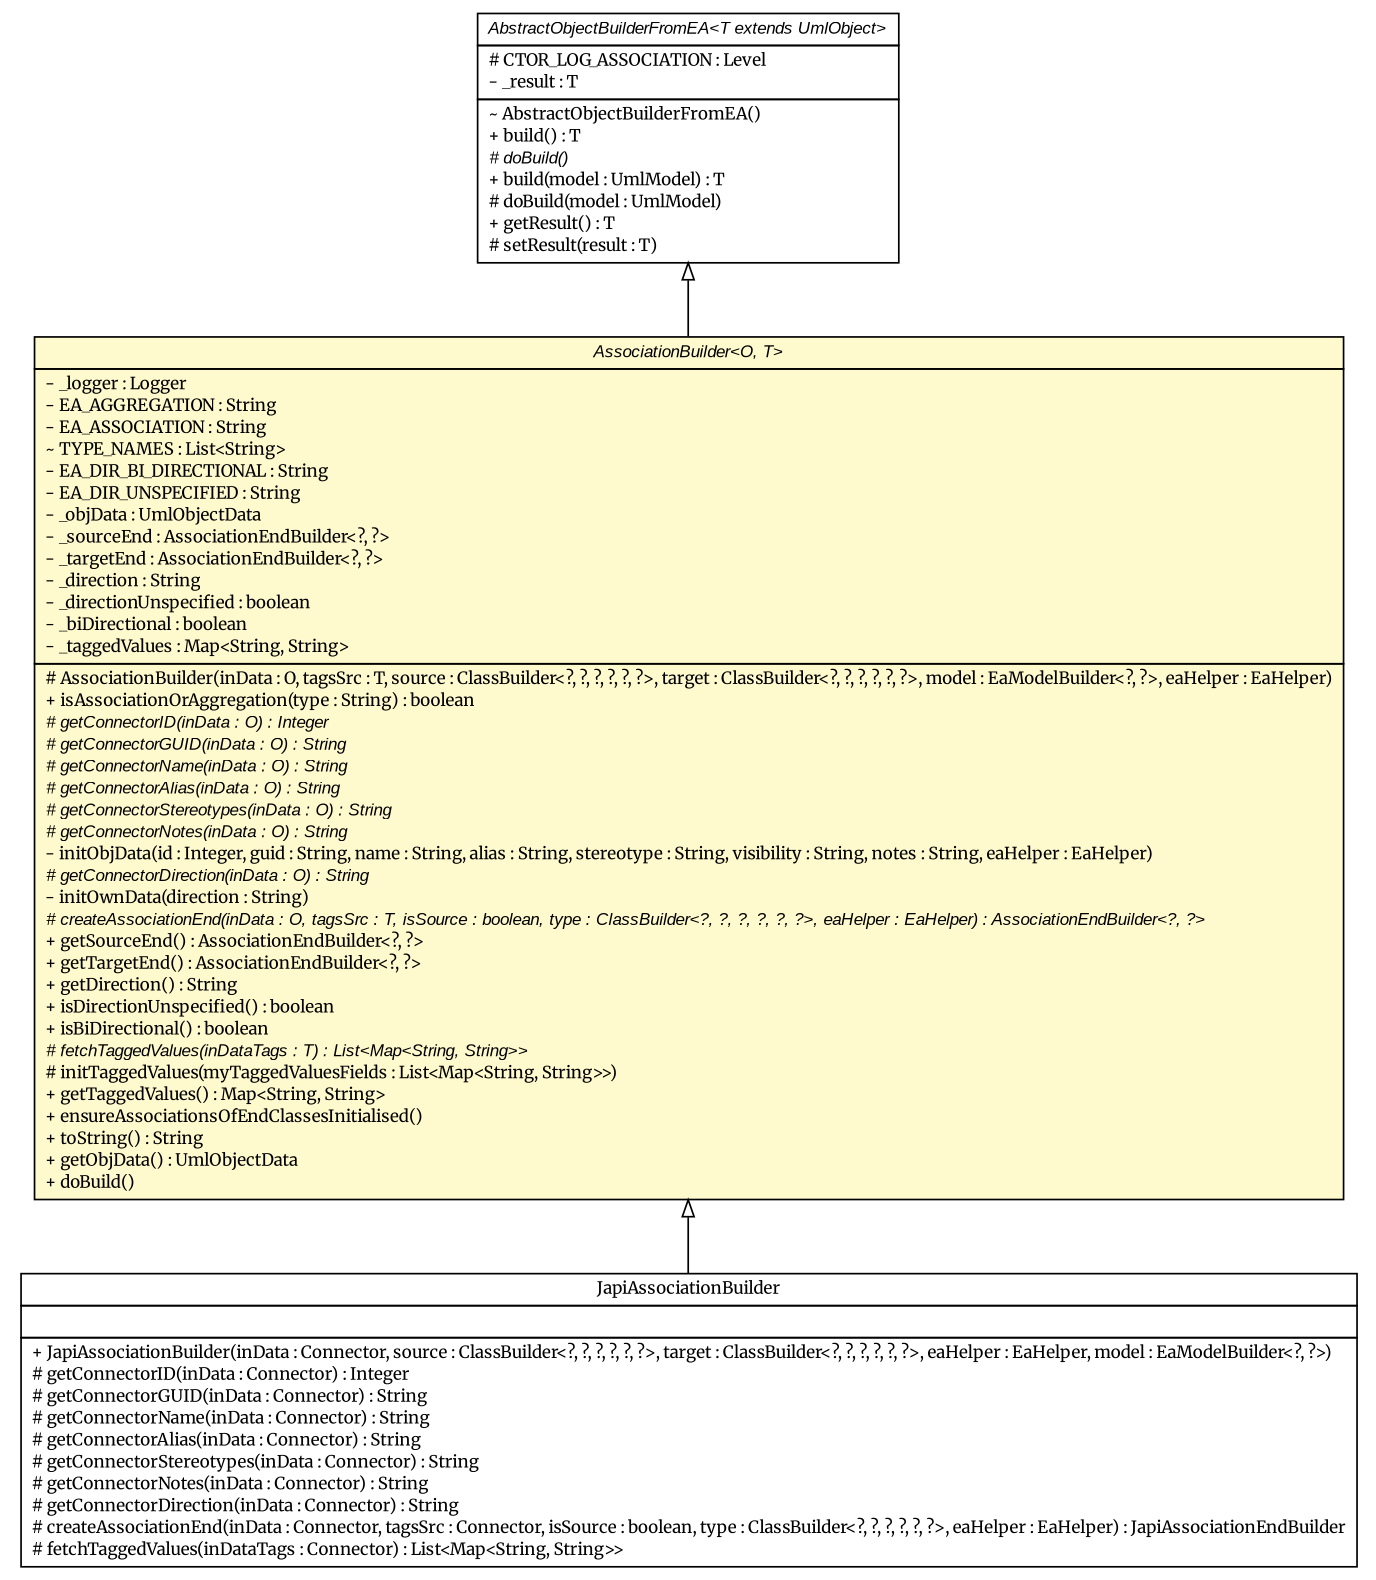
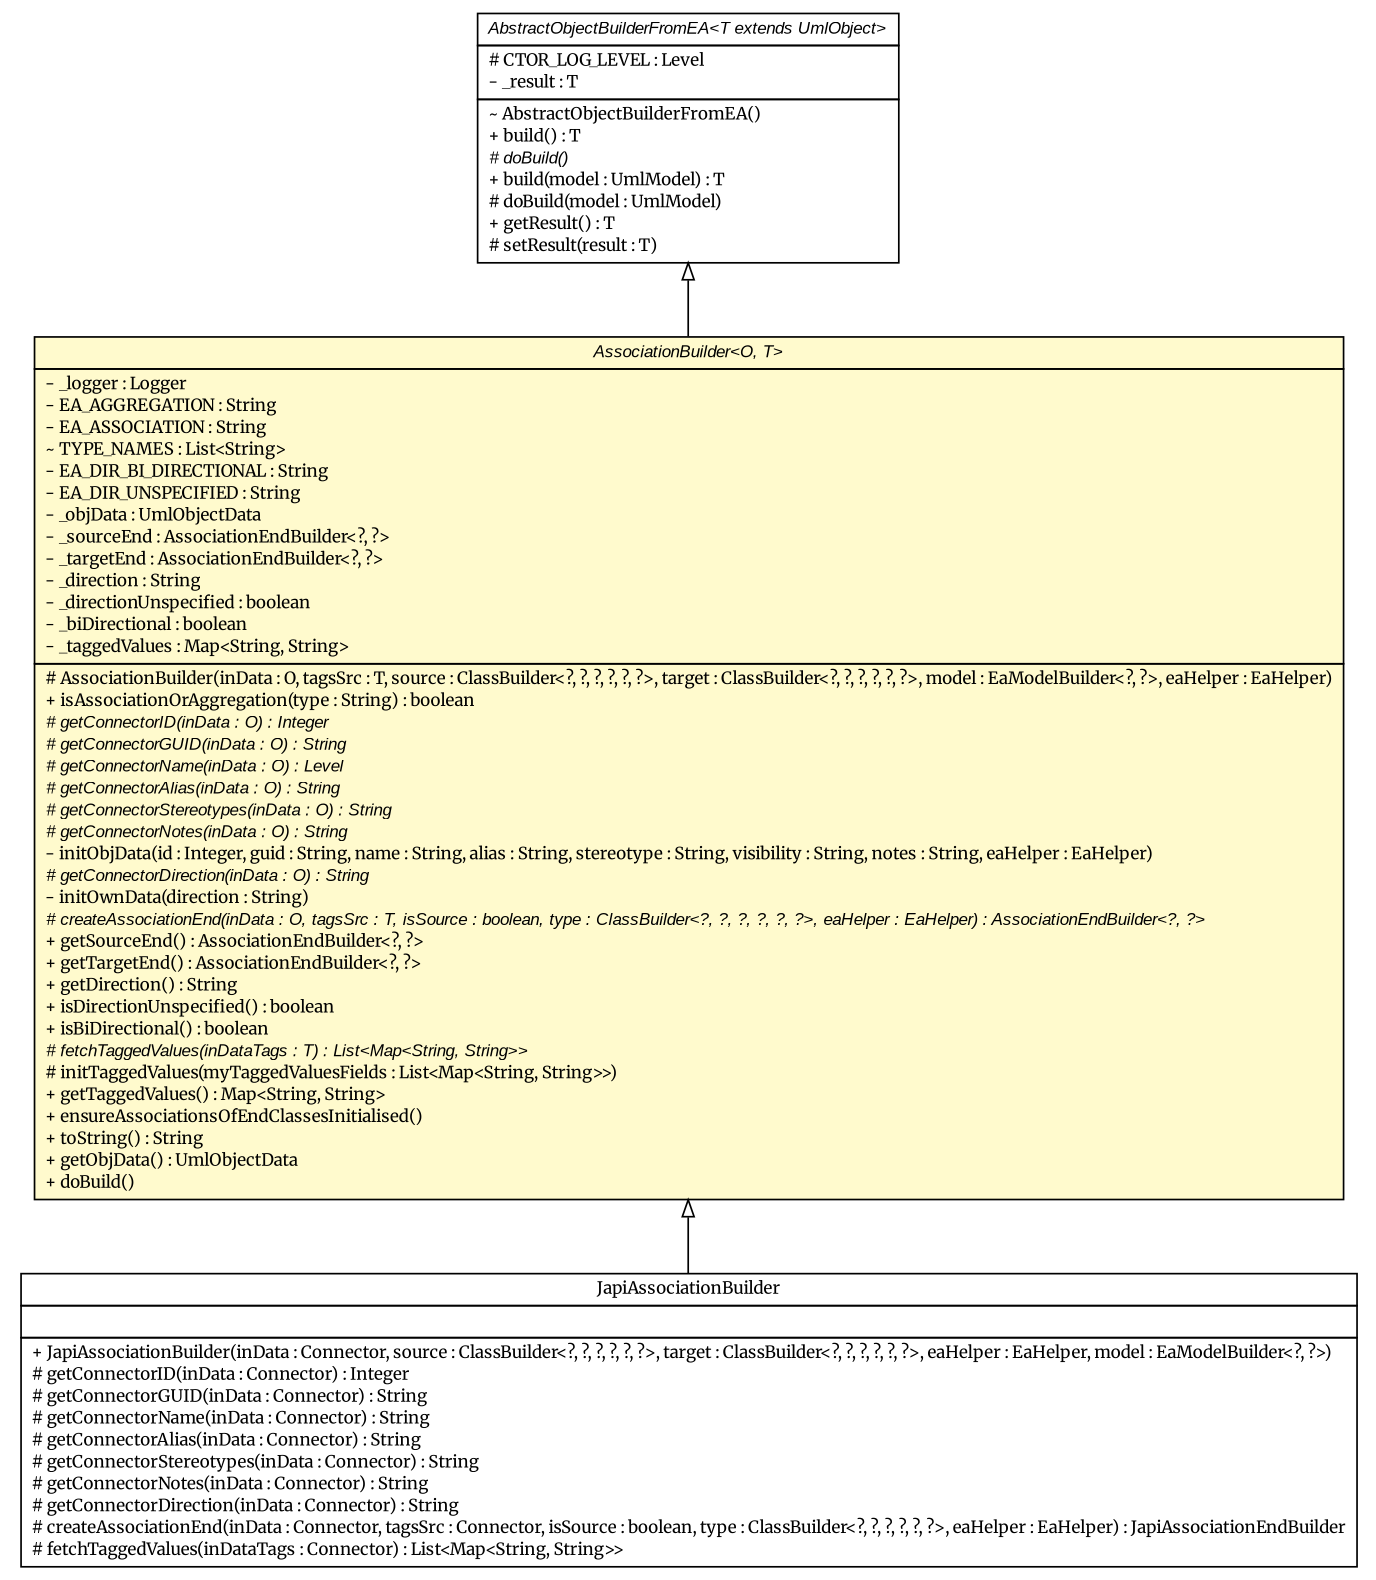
node "AbstractObjectBuilderFromEA<T extends UmlObject>": text "# CTOR_LOG_ASSOCIATION : Level" -> "# CTOR_LOG_LEVEL : Level"
node "AssociationBuilder<O, T>": text "# getConnectorName(inData : O) : String" -> "# getConnectorName(inData : O) : Level"
